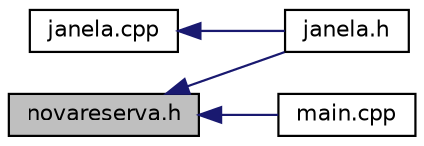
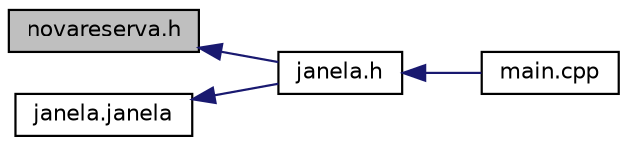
node "janela.cpp": label "janela.cpp" -> "janela.janela"
edge "main.cpp" -> "novareserva.h": now "main.cpp" -> "janela.h"
